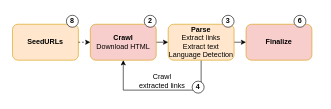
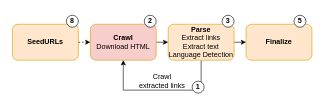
node "6": label "6" -> "5"
node "Finalize": fillcolor #f8cecc -> #ffe6cc
node "4": label "4" -> "1"
